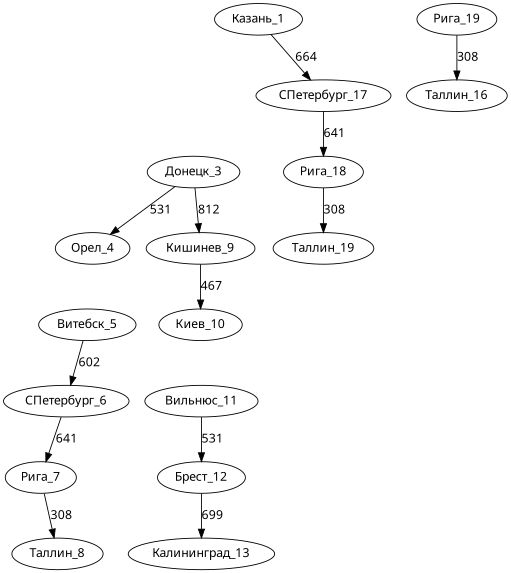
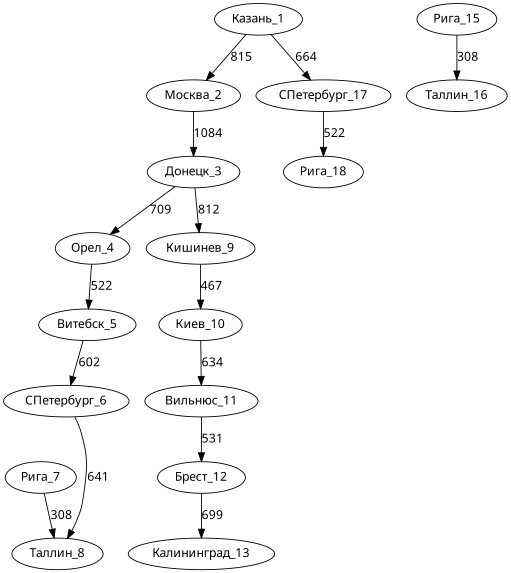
node "Рига_19": label "Рига_19" -> "Рига_15"
node "Москва_2": added
edge "СПетербург_17" -> "Рига_18": label "641" -> "522"
edge "Донецк_3" -> "Орел_4": label "531" -> "709"
node "Таллин_19": removed
edge "Орел_4" -> "Витебск_5": added, label "522"
edge "Киев_10" -> "Вильнюс_11": added, label "634"
edge "СПетербург_6" -> "Рига_7": now "СПетербург_6" -> "Таллин_8"
